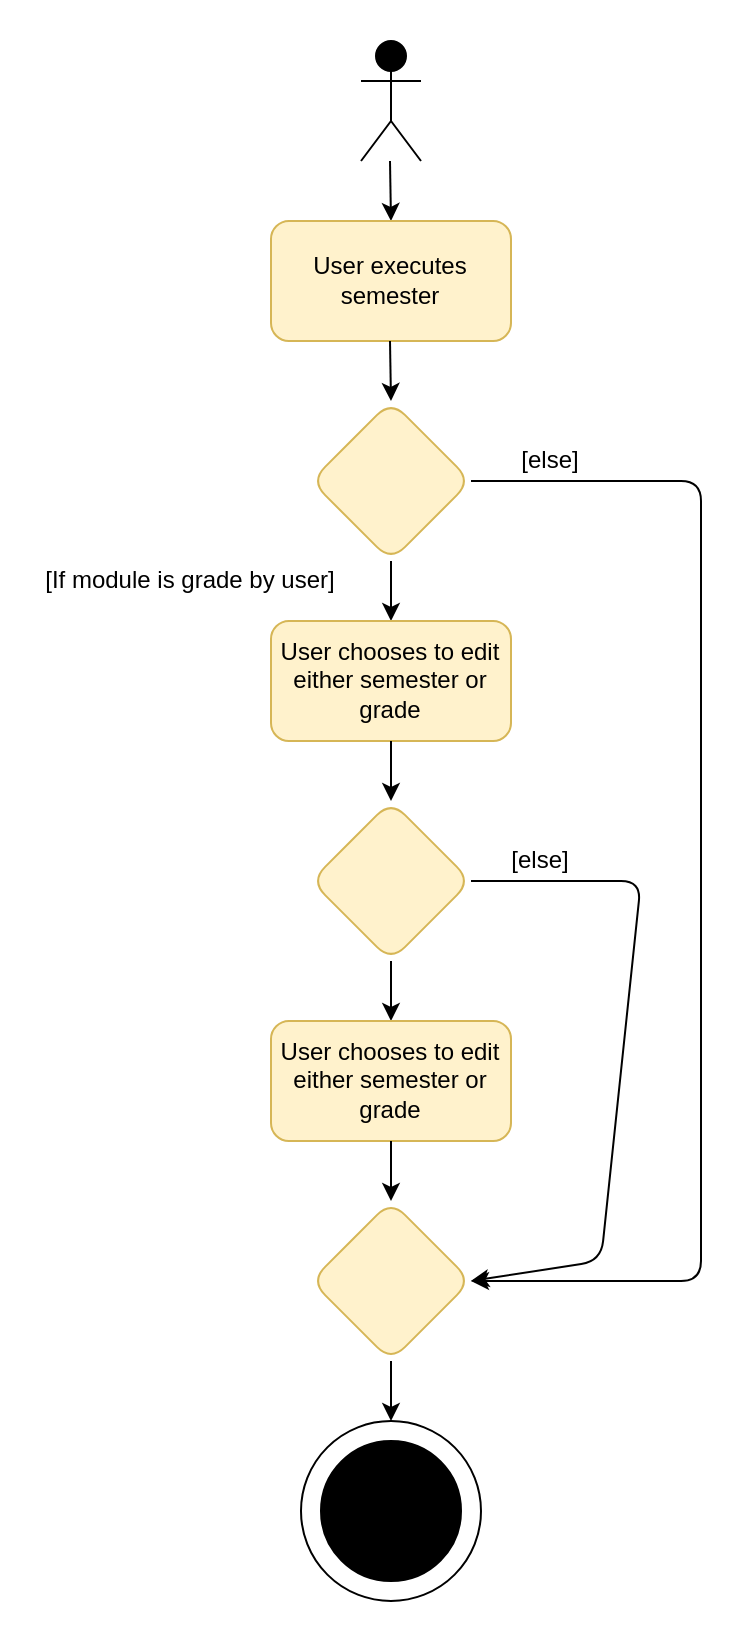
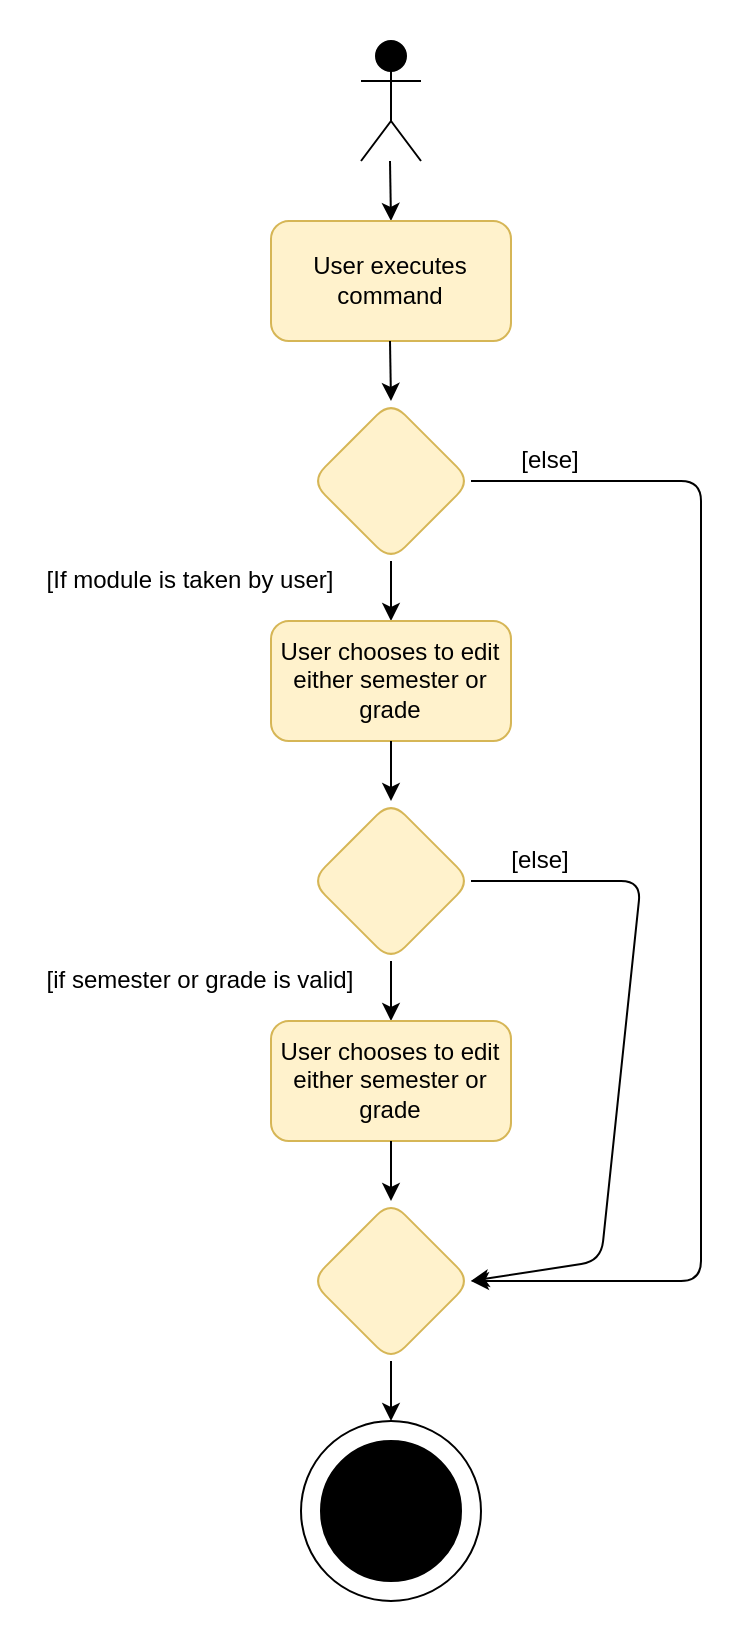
node "User executes semester": label "User executes semester" -> "User executes command"
node "[If module is grade by user]": label "[If module is grade by user]" -> "[If module is taken by user]"
node "[if semester or grade is valid]": added
